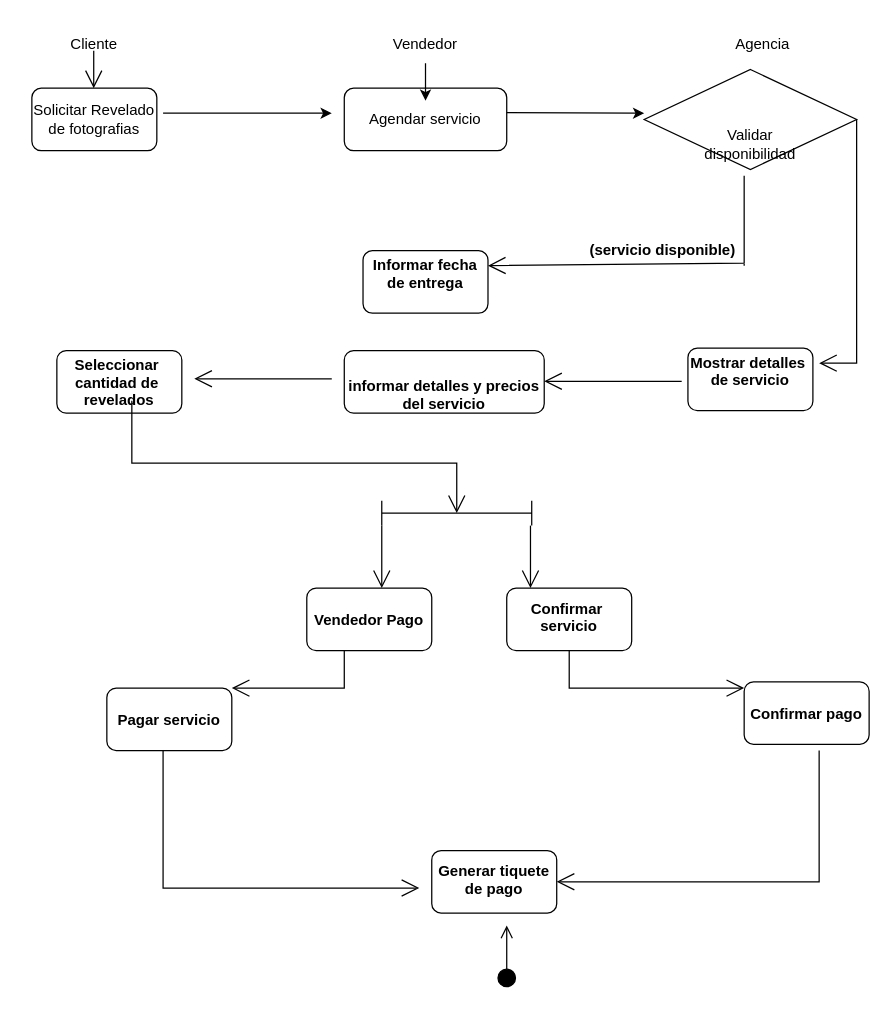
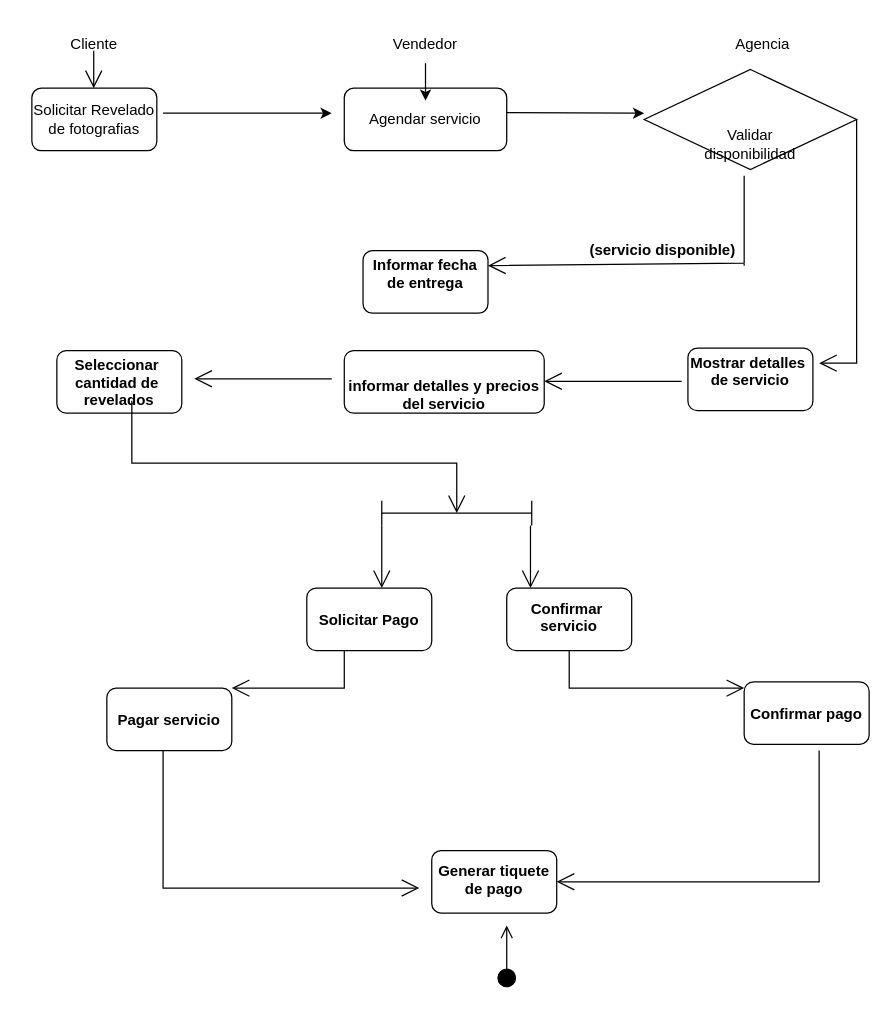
node "Vendedor Pago": label "Vendedor Pago" -> "Solicitar Pago"
